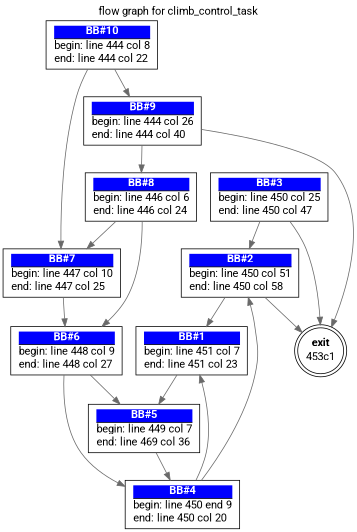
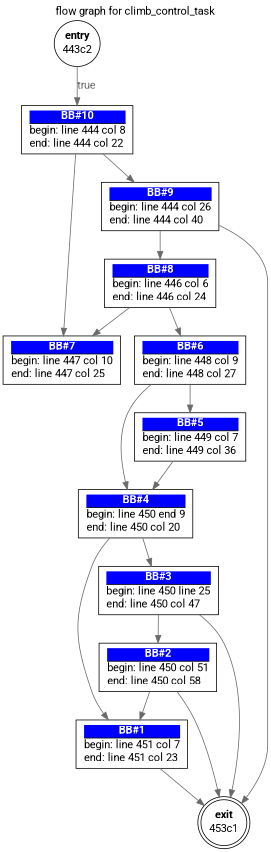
node "entry": added
node "BB#3": text "begin: line 450 col 25" -> "begin: line 450 line 25"
edge "BB#7" -> "BB#6": removed
edge "BB#1" -> "BB#5": now "BB#1" -> "exit"
edge "BB#4" -> "BB#2": now "BB#4" -> "BB#3"
node "BB#5": text "end: line 469 col 36" -> "end: line 449 col 36"
